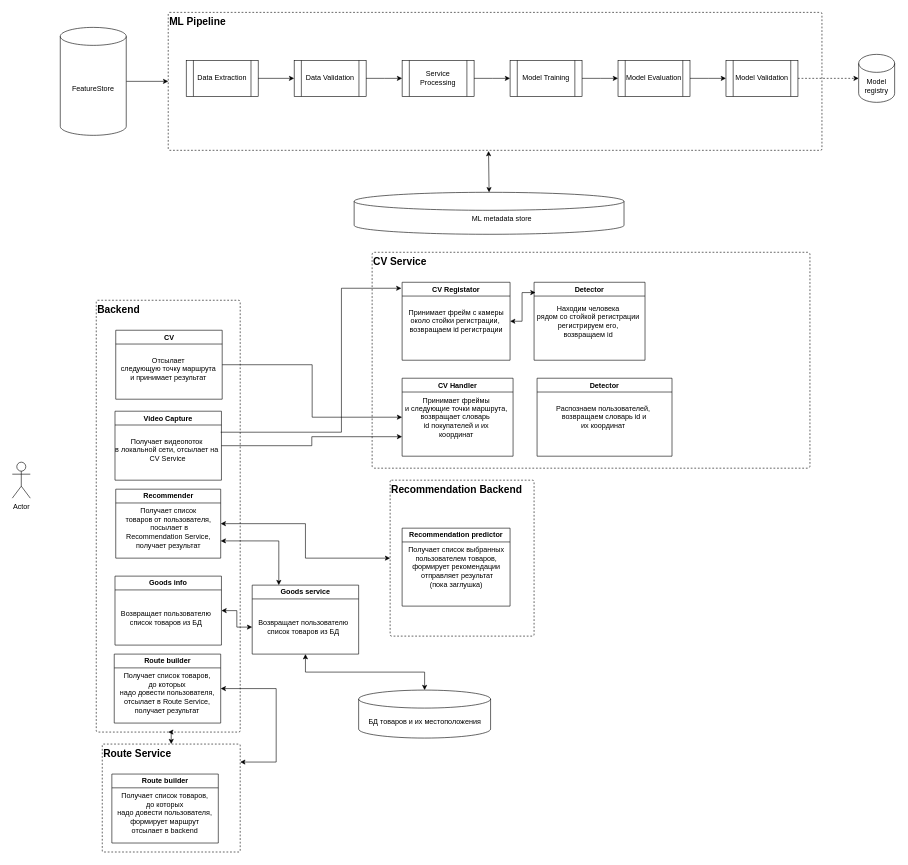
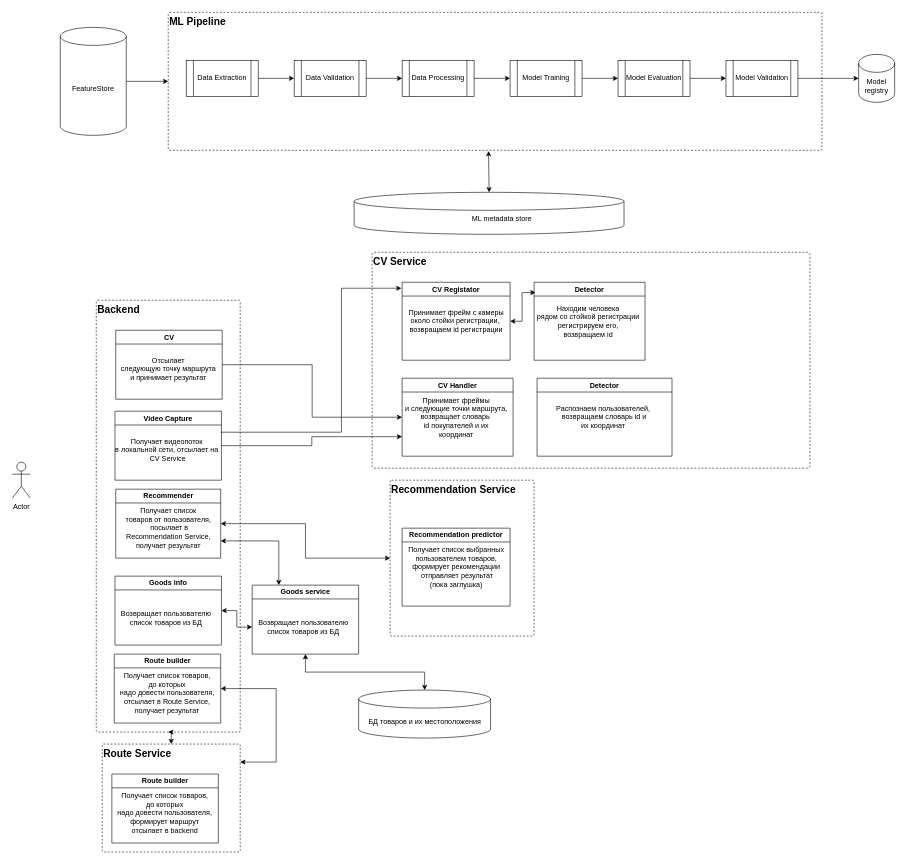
node "Service Processing": label "Service Processing" -> "Data Processing"
edge "Model Validation" -> "Model registry": style dashed -> solid
node "Recommendation Backend": label "Recommendation Backend" -> "Recommendation Service"
